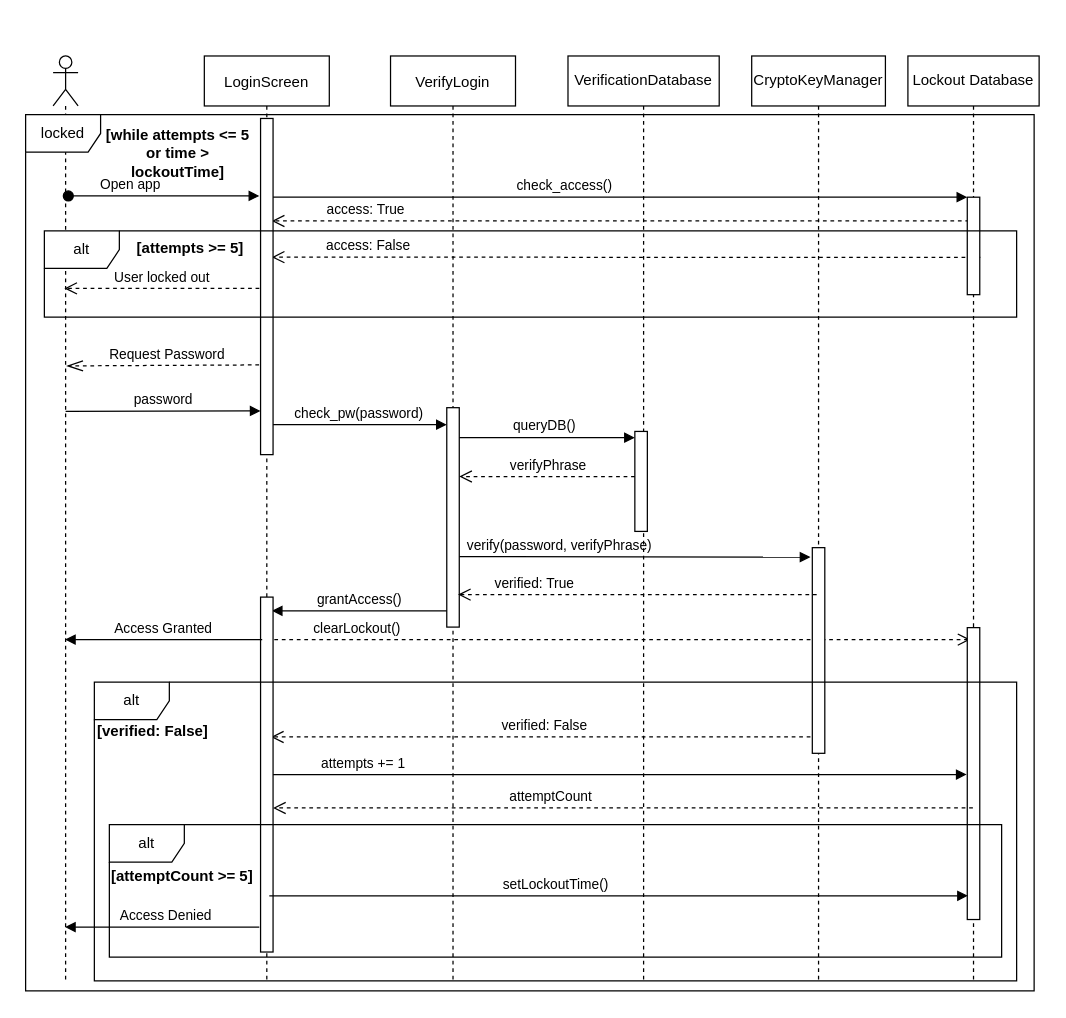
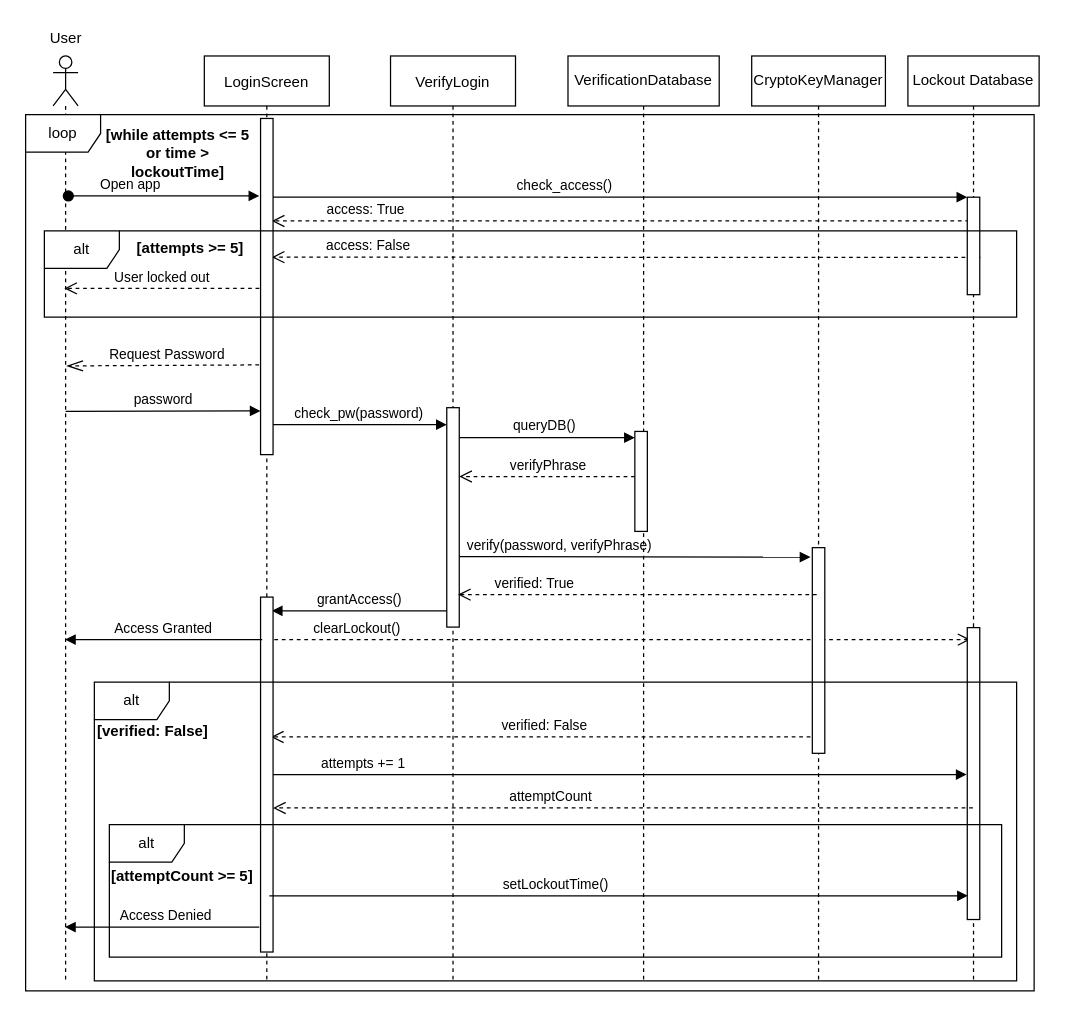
node "User": added
node "locked": label "locked" -> "loop"
